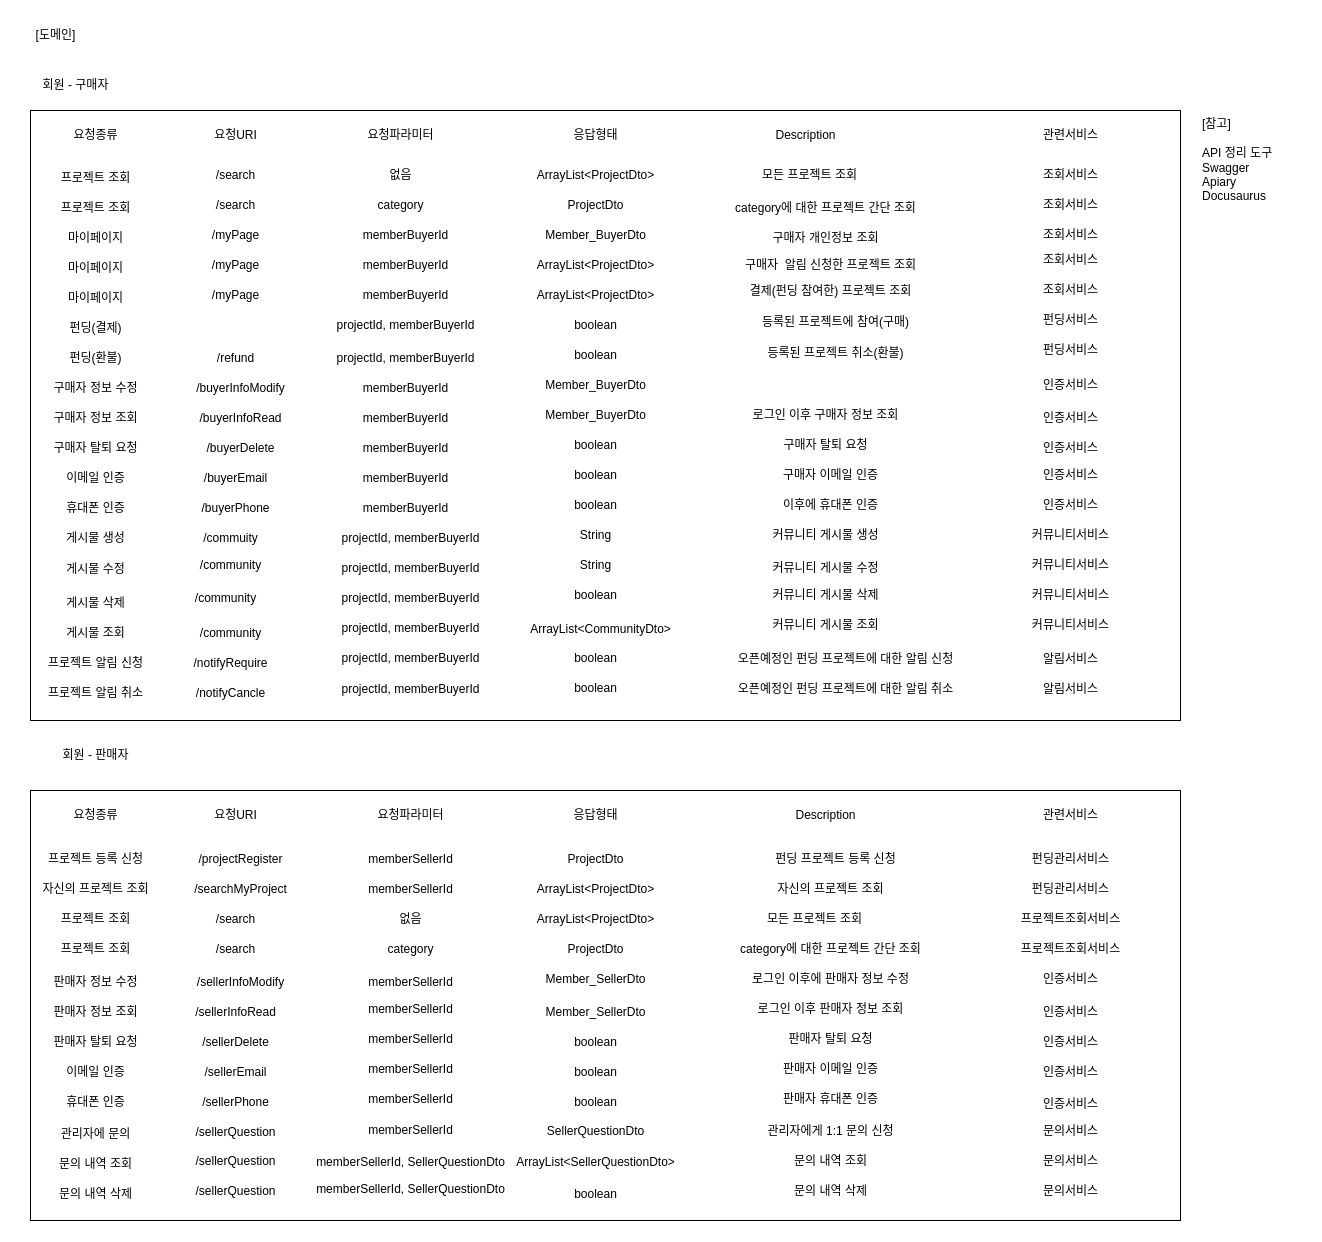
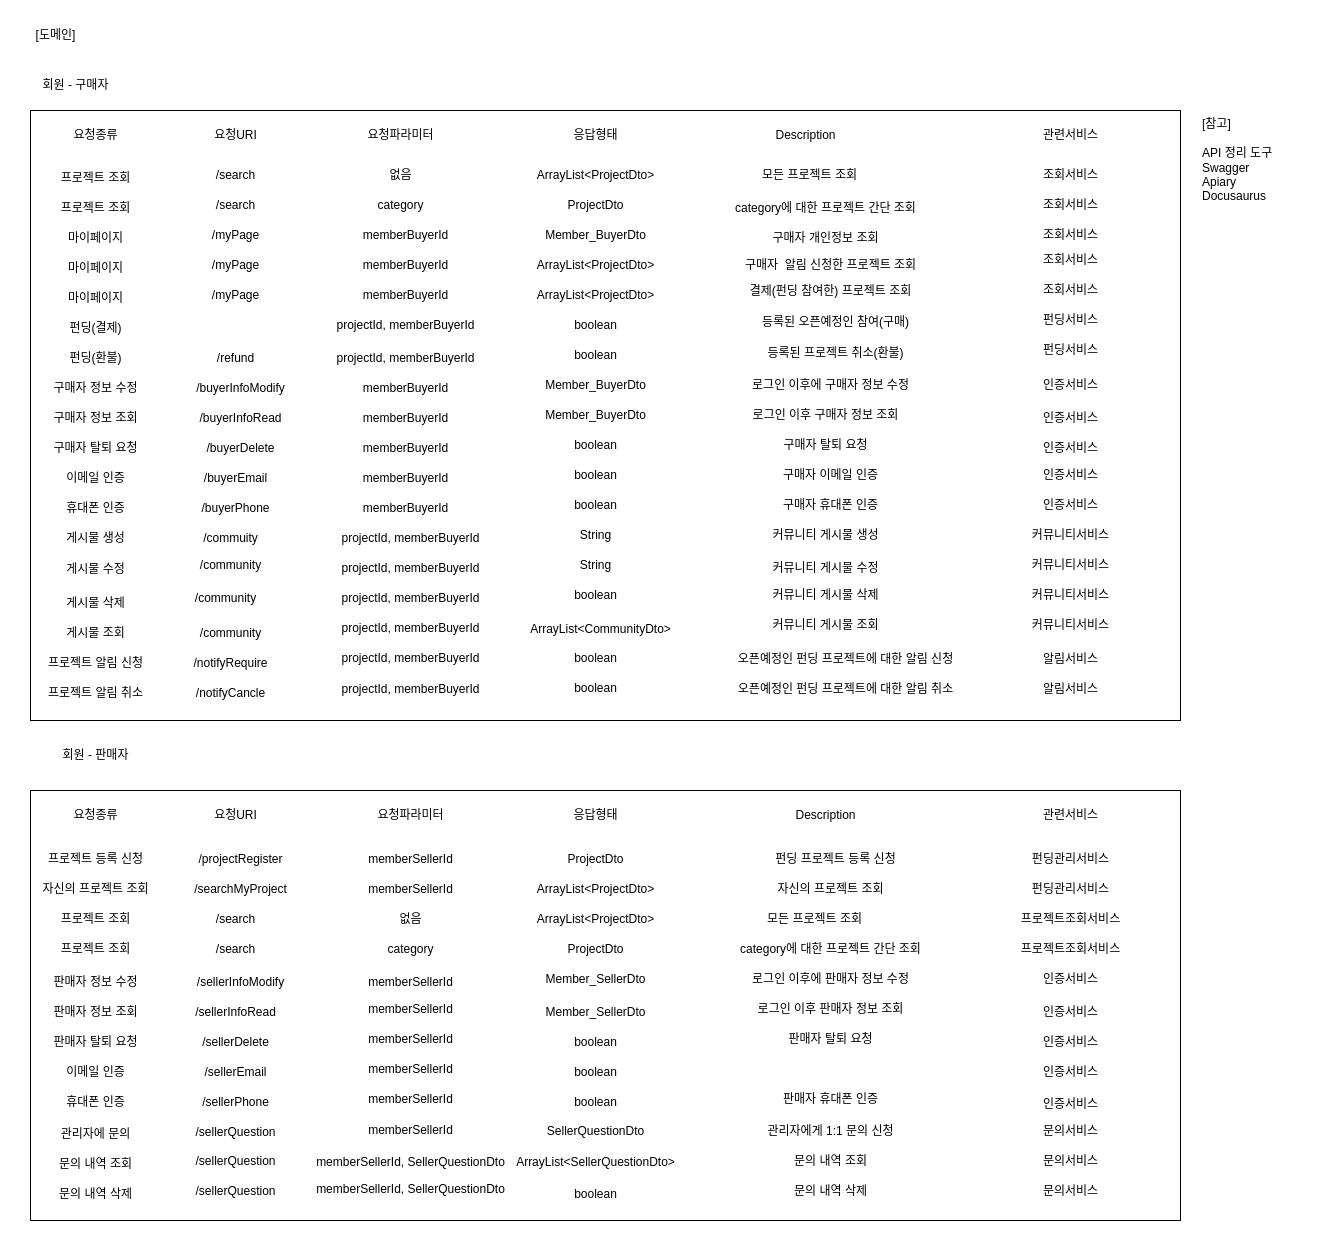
node "등록된 프로젝트에 참여(구매)": label "등록된 프로젝트에 참여(구매)" -> "등록된 오픈예정인 참여(구매)"
node "로그인 이후에 구매자 정보 수정": added
node "이후에 휴대폰 인증": label "이후에 휴대폰 인증" -> "구매자 휴대폰 인증"
node "판매자 이메일 인증": removed
